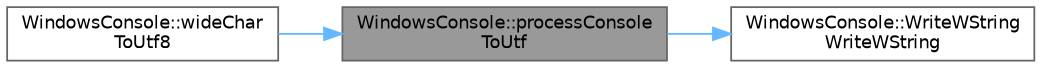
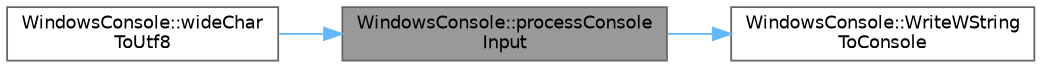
node "WindowsConsole::processConsole ToUtf": label "WindowsConsole::processConsole ToUtf" -> "WindowsConsole::processConsole Input"
node "WindowsConsole::WriteWString WriteWString": label "WindowsConsole::WriteWString WriteWString" -> "WindowsConsole::WriteWString ToConsole"
